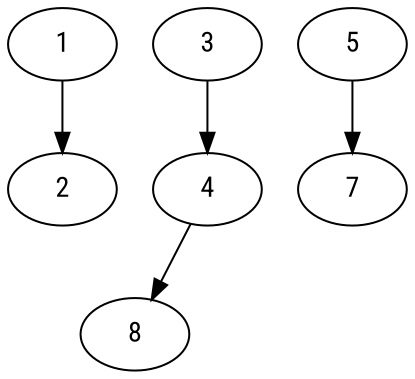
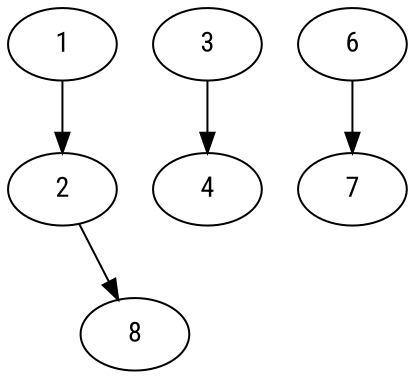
node "5": label "5" -> "6"
edge "4" -> "8": now "2" -> "8"
